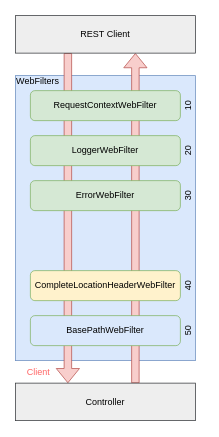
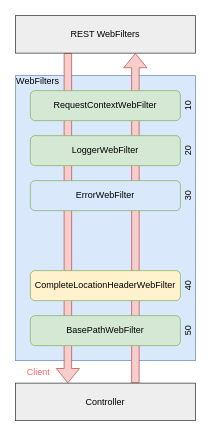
node "REST Client": label "REST Client" -> "REST WebFilters"
node "ErrorWebFilter": fillcolor #d5e8d4 -> #dae8fc
node "BasePathWebFilter": fillcolor #dae8fc -> #d5e8d4
